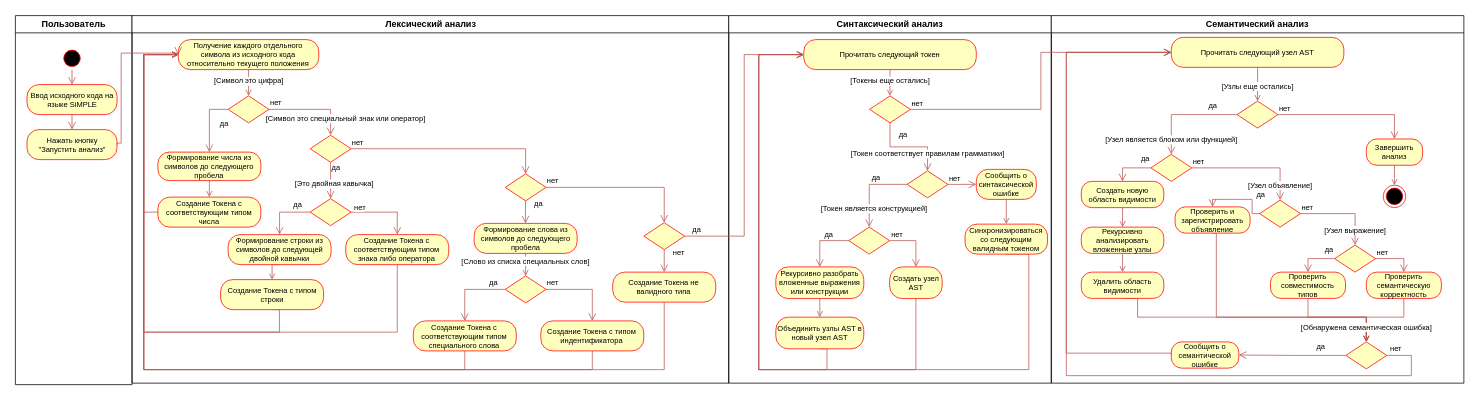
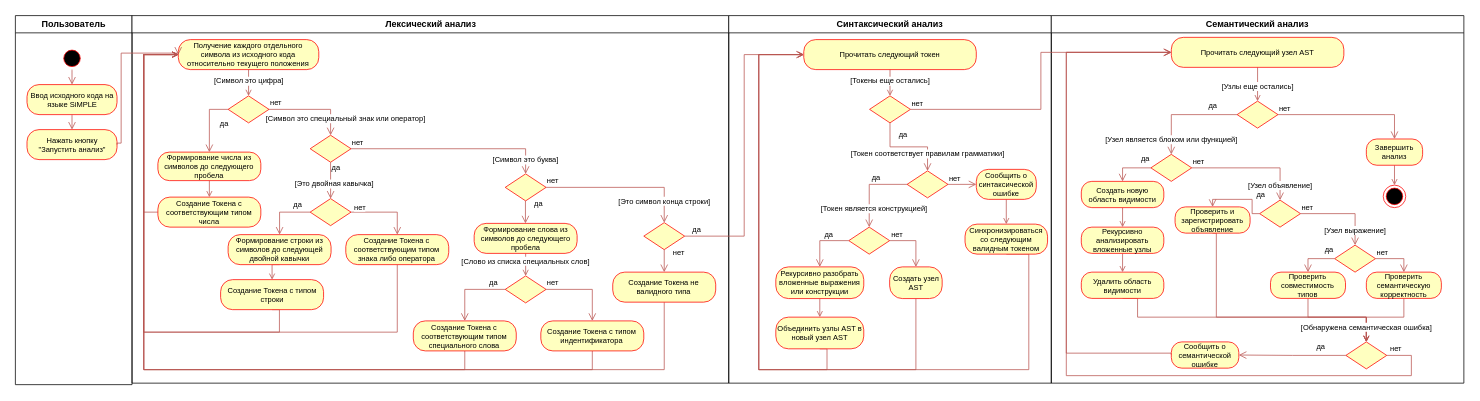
node "[Символ это буква]": added
node "[Это символ конца строки]": added
